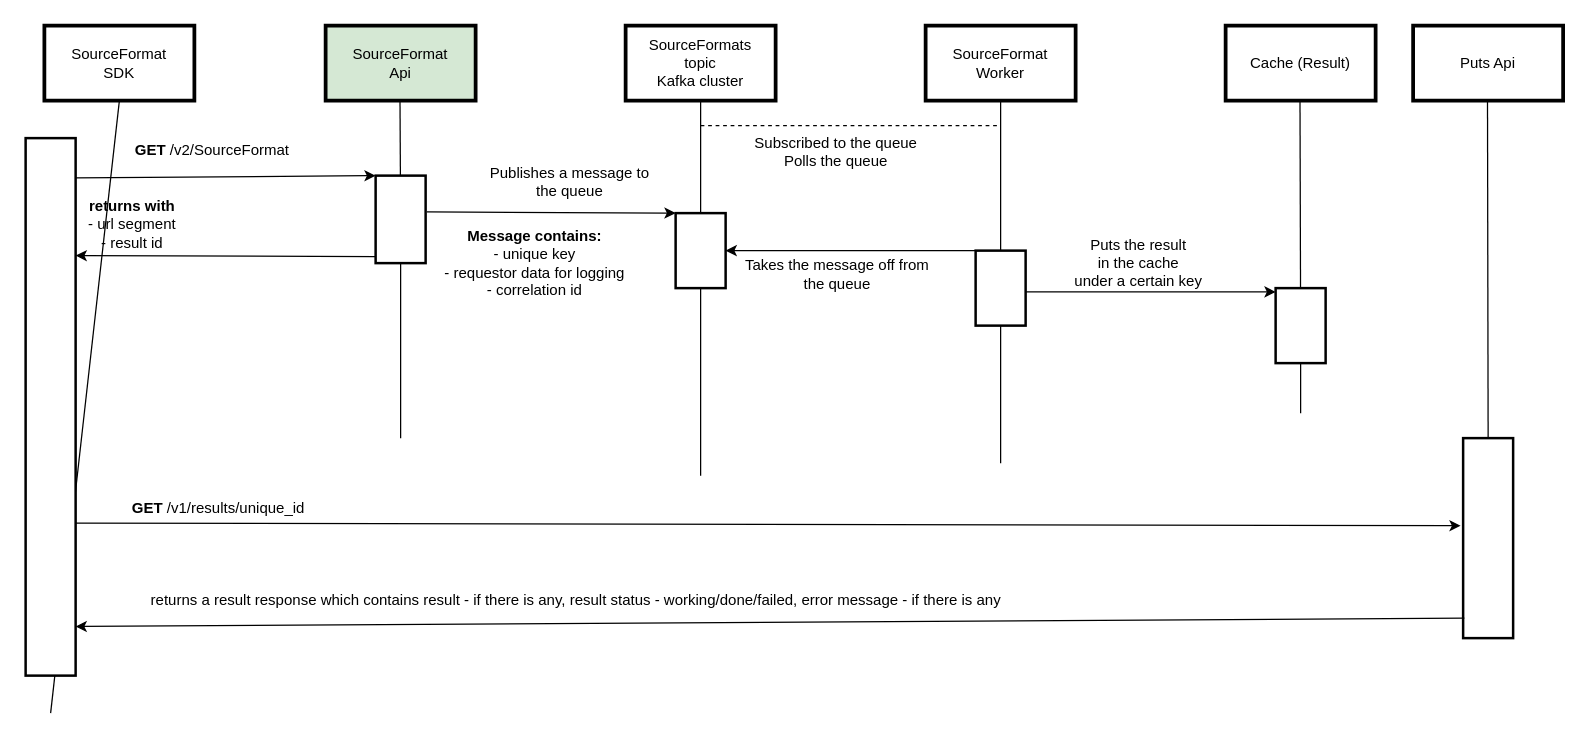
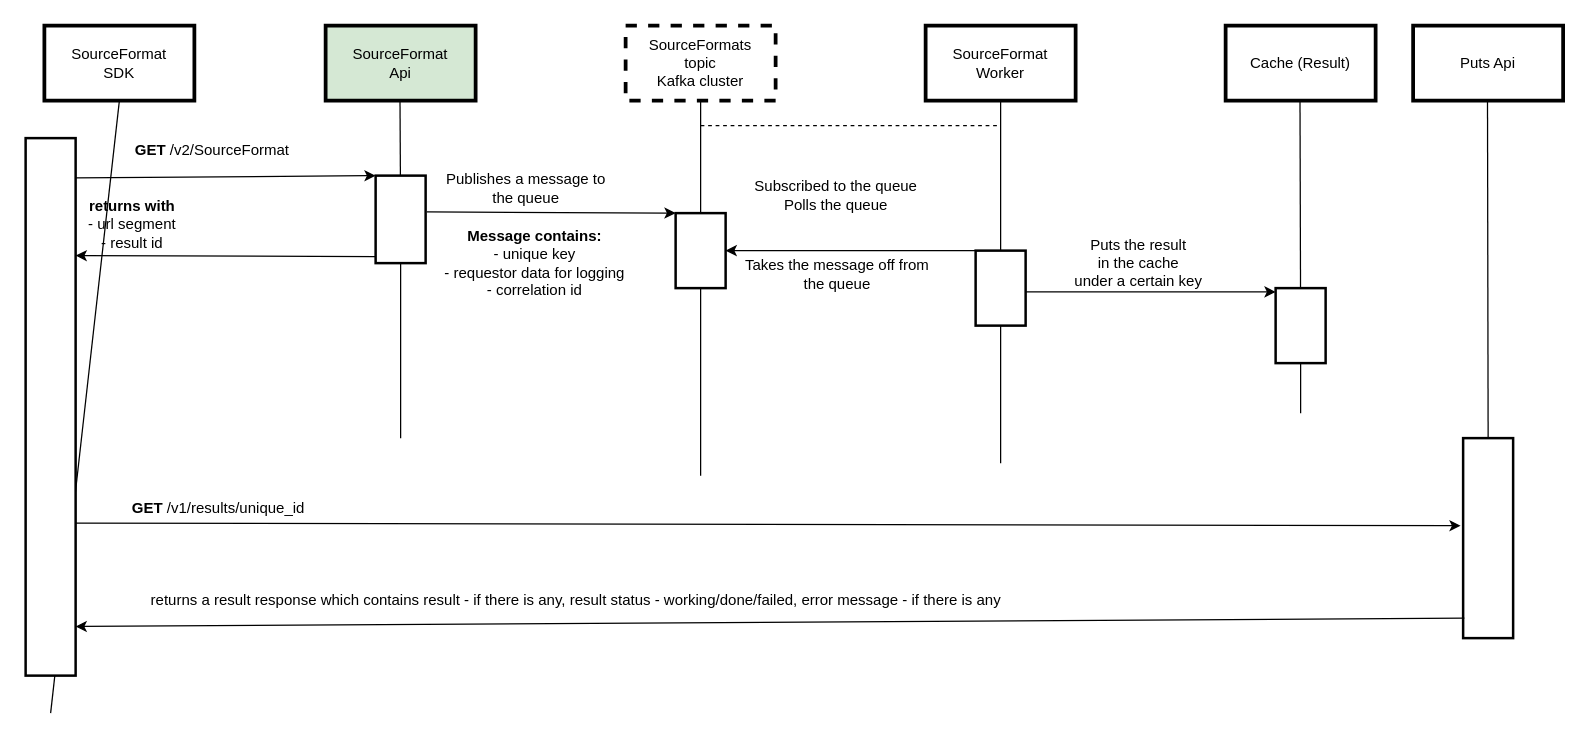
node "SourceFormats topic Kafka cluster": style solid -> dashed
node "Subscribed to the queue Polls the queue": moved (836, 152) -> (836, 196)
node "Publishes a message to the queue": moved (569, 182) -> (526, 188)
